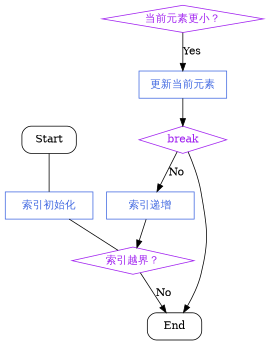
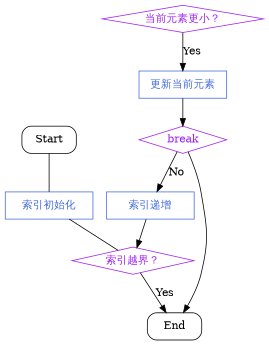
edge "索引越界？" -> "End": label "No" -> "Yes"
